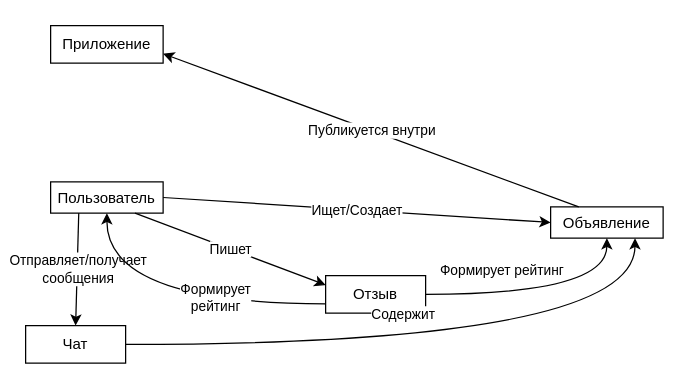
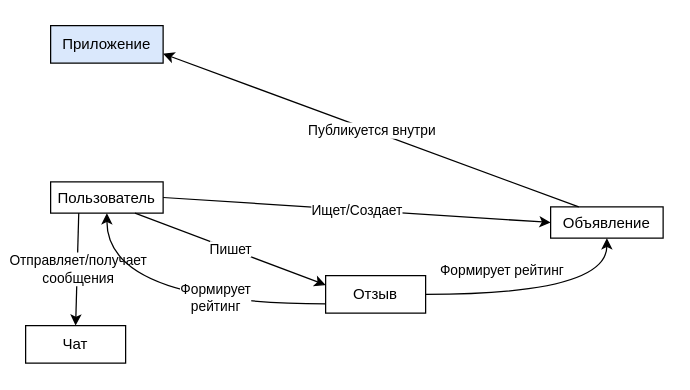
node "Приложение": fillcolor #ffffff -> #dae8fc
edge "Чат" -> "Объявление": removed, label "Содержит"
